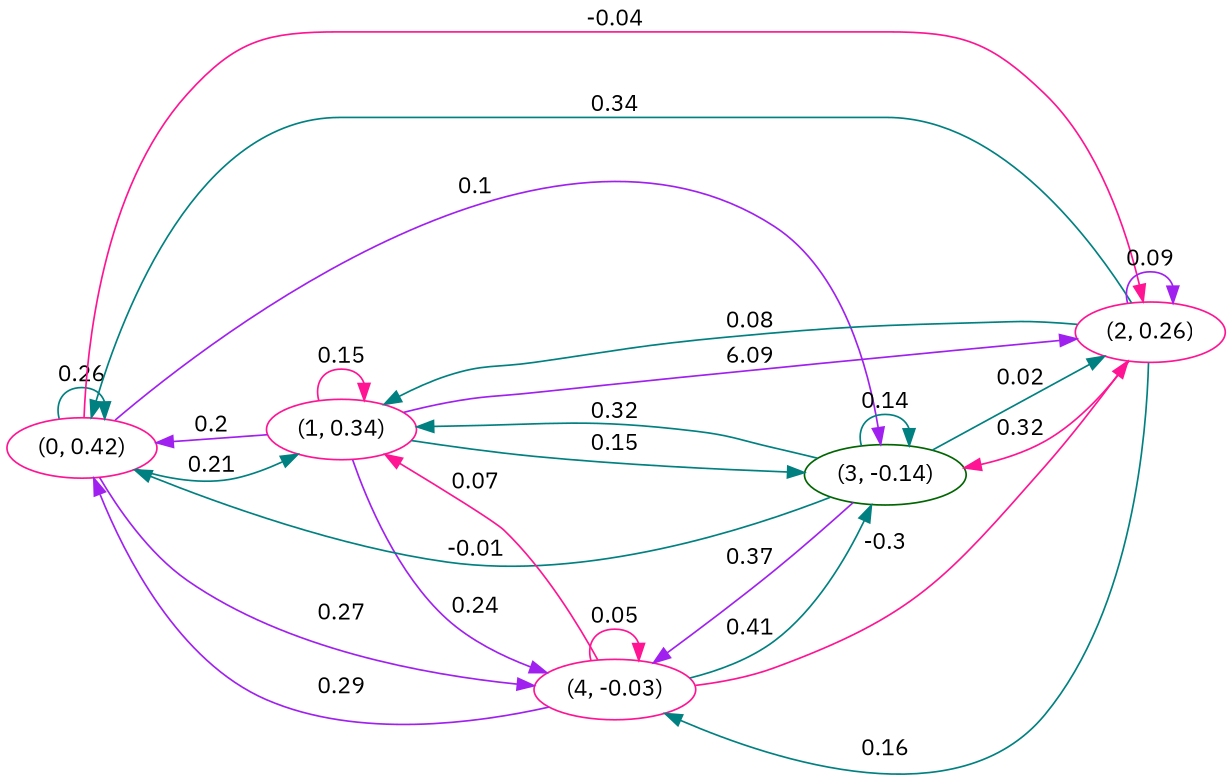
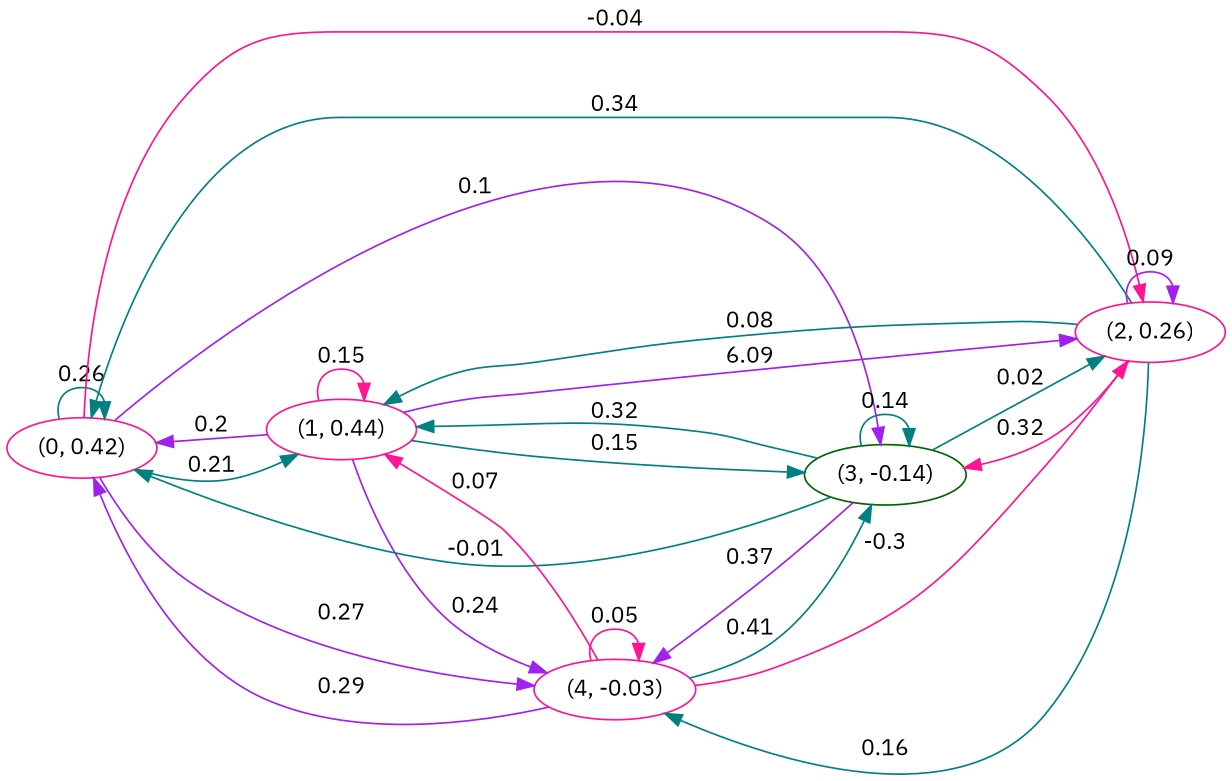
node "(1, 0.34)": label "(1, 0.34)" -> "(1, 0.44)"
